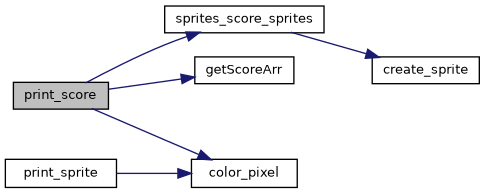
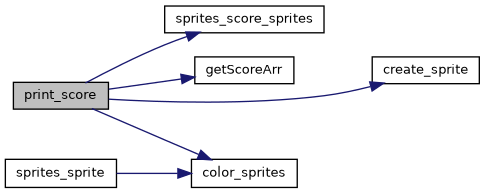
edge "sprites_score_sprites" -> "create_sprite": now "print_score" -> "create_sprite"
node "print_sprite": label "print_sprite" -> "sprites_sprite"
node "color_pixel": label "color_pixel" -> "color_sprites"
